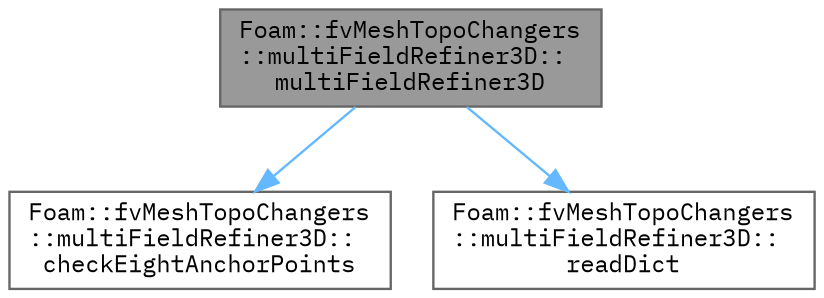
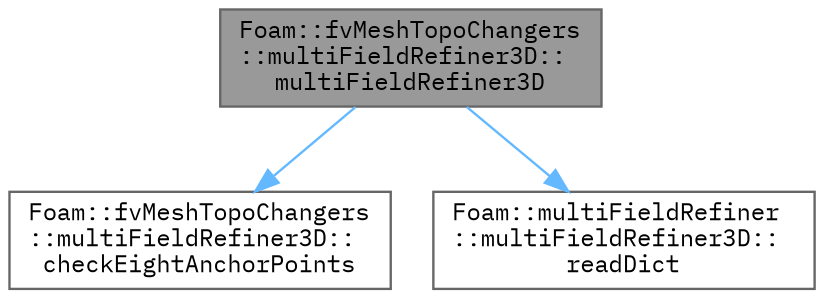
node "Foam::fvMeshTopoChangers ::multiFieldRefiner3D:: readDict": label "Foam::fvMeshTopoChangers ::multiFieldRefiner3D:: readDict" -> "Foam::multiFieldRefiner ::multiFieldRefiner3D:: readDict"
